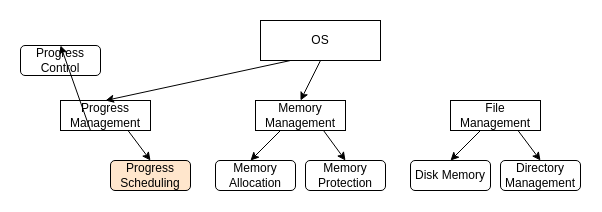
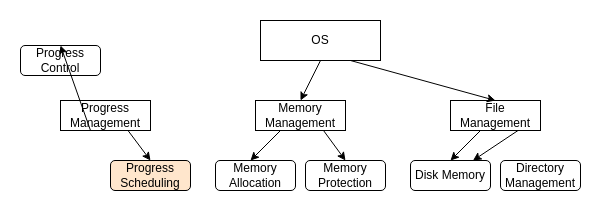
edge "OS" -> "Progress Management": removed
edge "OS" -> "File Management": added
edge "File Management" -> "Directory Management": now "File Management" -> "Disk Memory"
